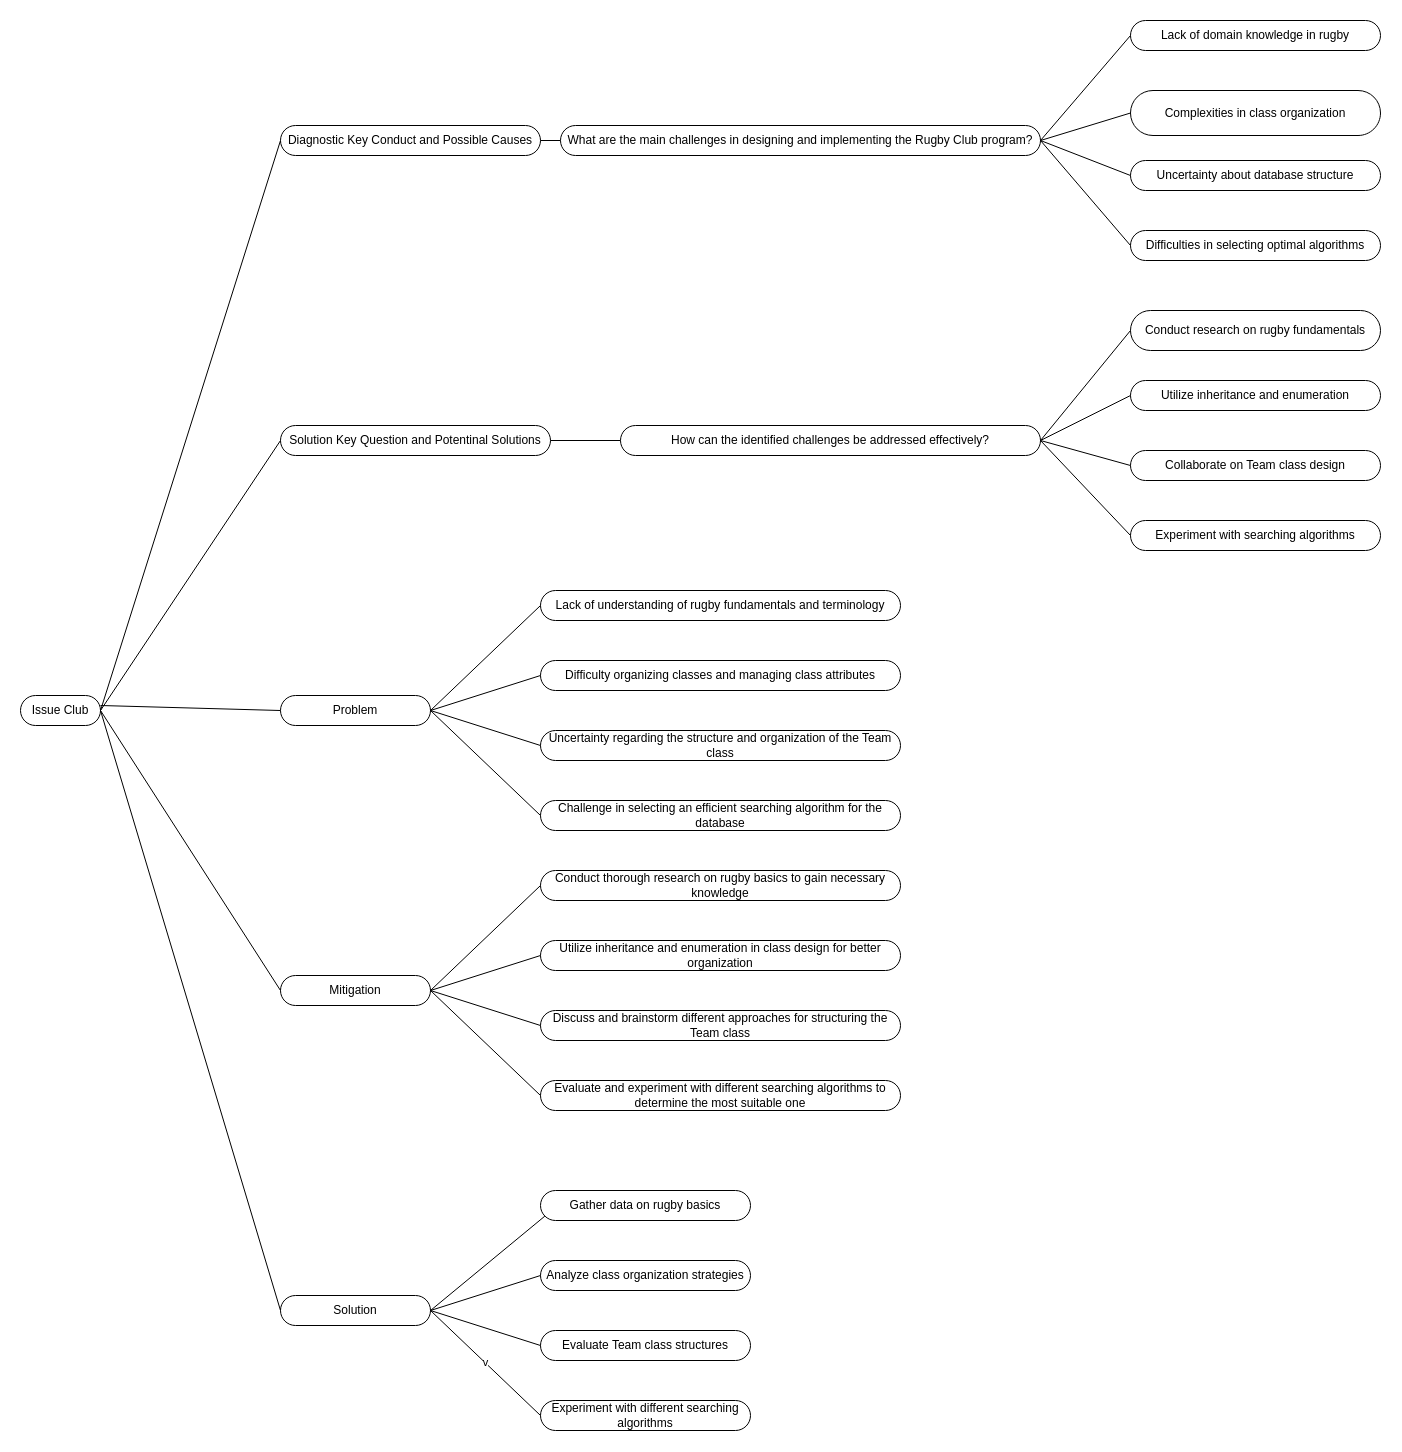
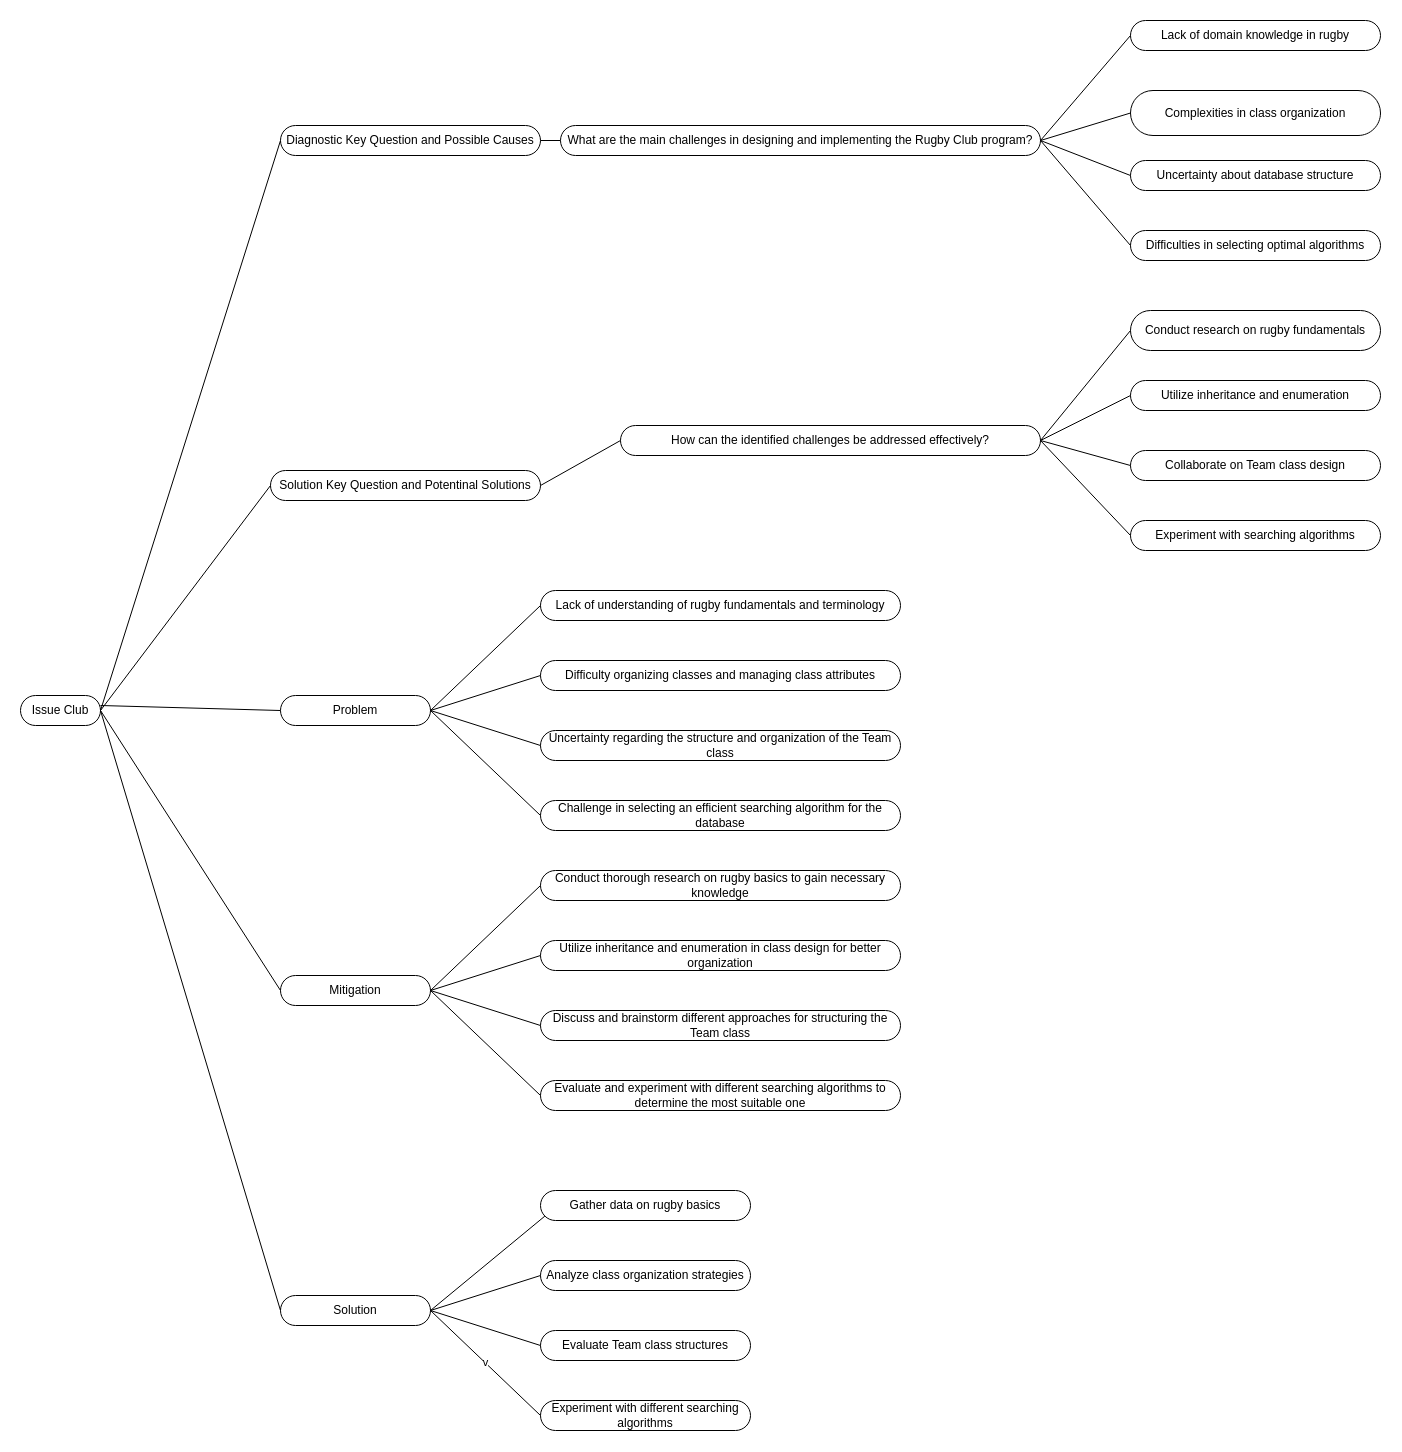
node "Diagnostic Key Conduct and Possible Causes": label "Diagnostic Key Conduct and Possible Causes" -> "Diagnostic Key Question and Possible Causes"
node "Solution Key Question and Potentinal Solutions": moved (416, 441) -> (406, 486)
